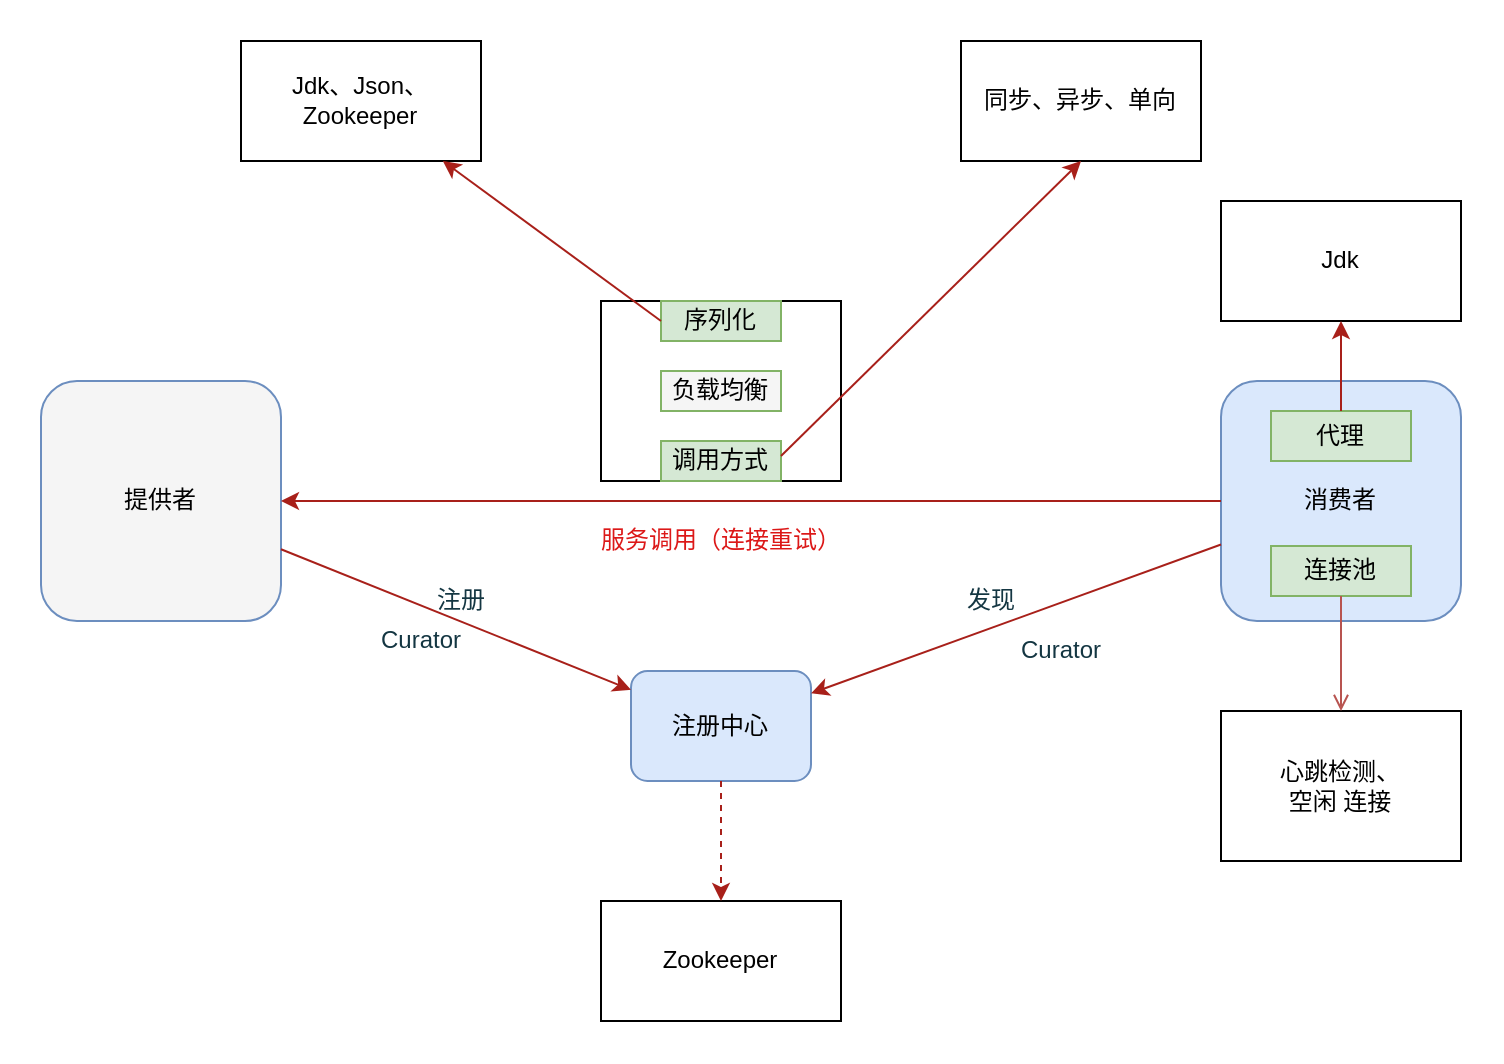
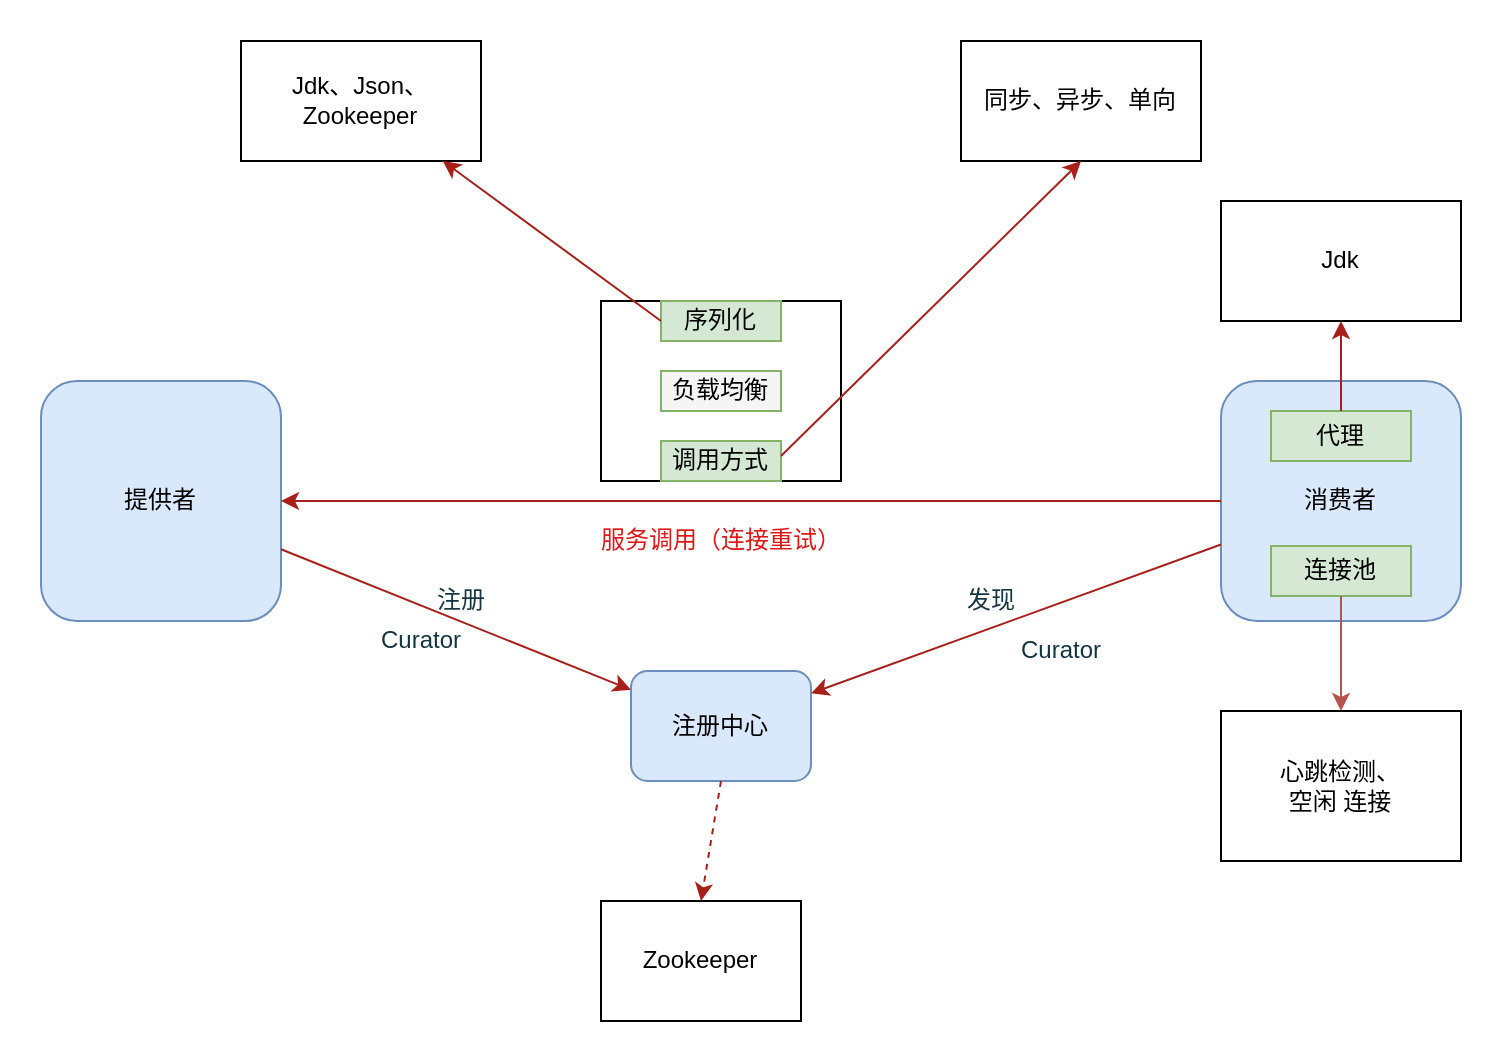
node "提供者": fillcolor #f5f5f5 -> #dae8fc
edge "连接池" -> "心跳检测、 空闲 连接": arrowhead open -> classic
node "Zookeeper": size 240x120 -> 200x120
